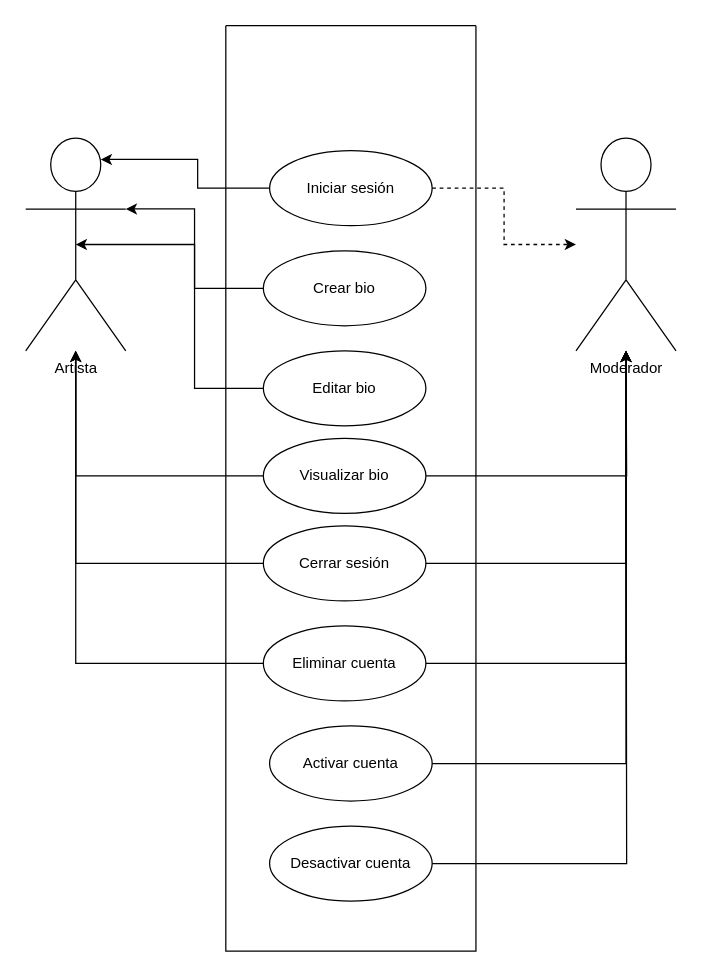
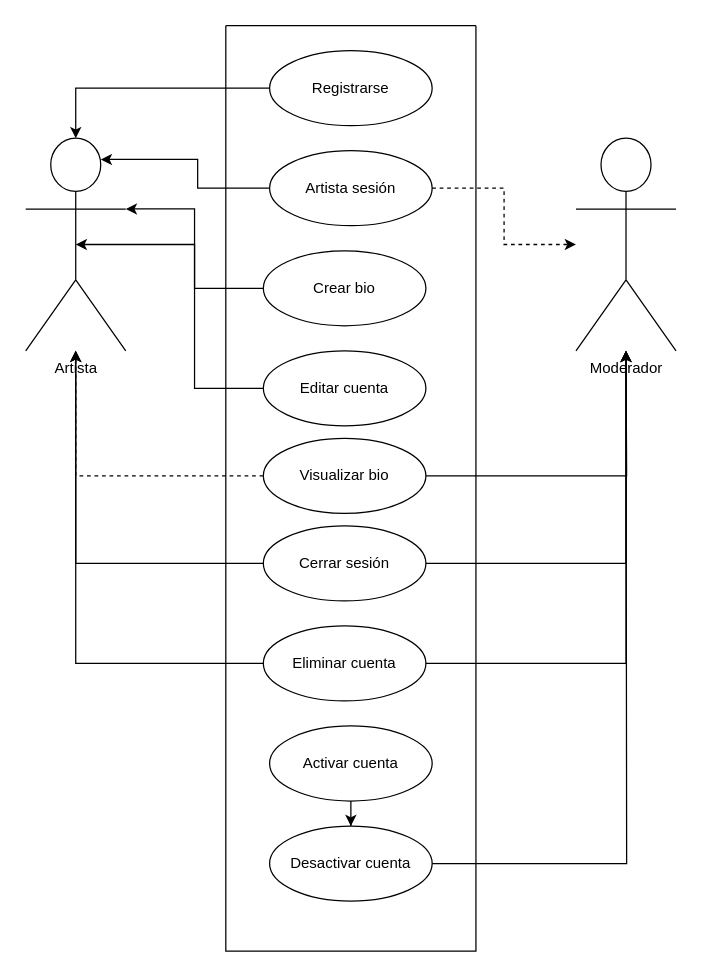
edge "Registrarse" -> "Artista": added
node "Registrarse": added
node "Iniciar sesión": label "Iniciar sesión" -> "Artista sesión"
node "Editar bio": label "Editar bio" -> "Editar cuenta"
edge "Visualizar bio" -> "Artista": style solid -> dashed
edge "Activar cuenta" -> "Moderador": now "Activar cuenta" -> "Desactivar cuenta"
